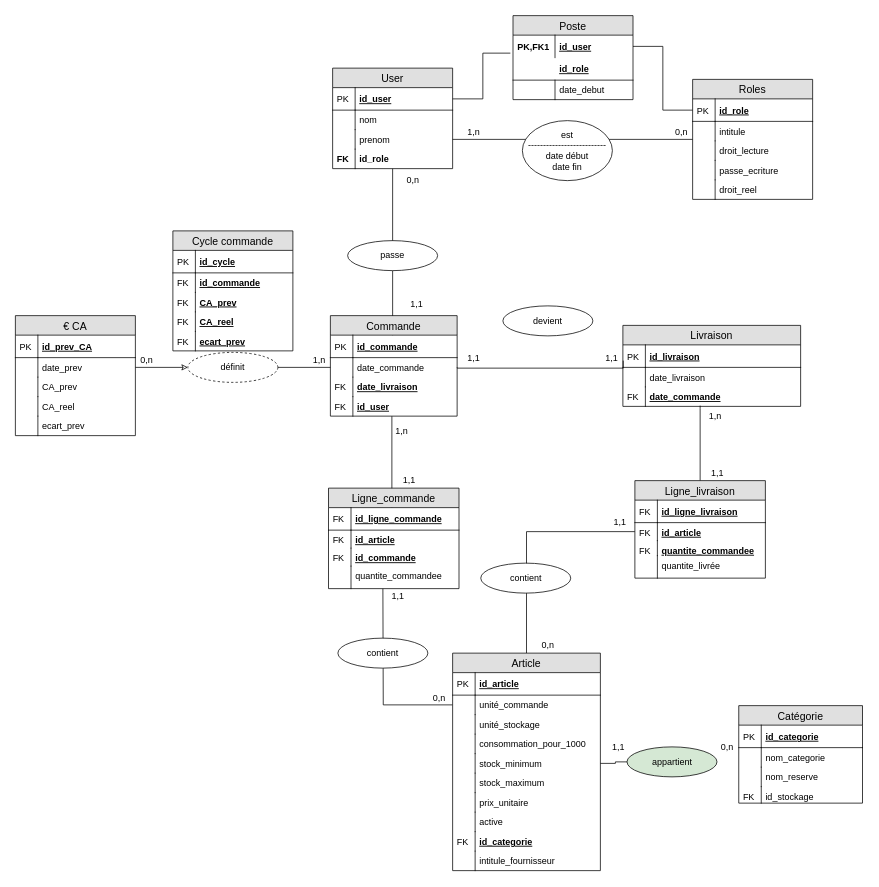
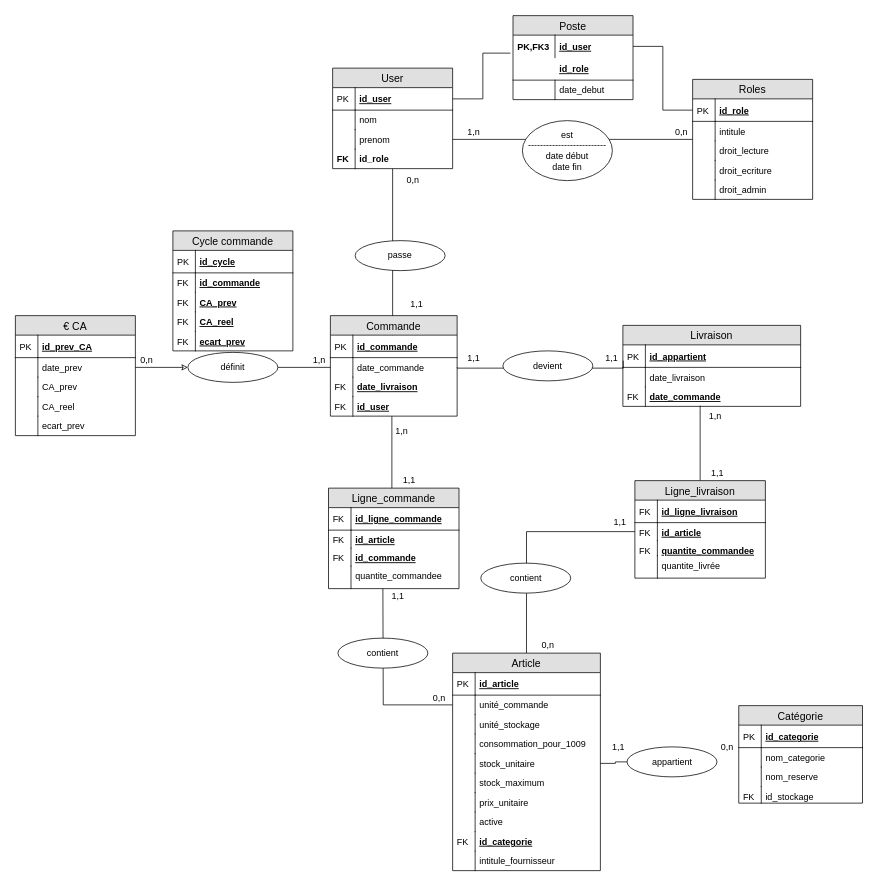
node "PK,FK1": label "PK,FK1" -> "PK,FK3"
node "passe_ecriture": label "passe_ecriture" -> "droit_ecriture"
node "droit_reel": label "droit_reel" -> "droit_admin"
node "passe": moved (393, 255) -> (400, 255)
node "devient": moved (548, 321) -> (548, 366)
node "id_livraison": label "id_livraison" -> "id_appartient"
node "définit": style dashed -> solid
node "consommation_pour_1000": label "consommation_pour_1000" -> "consommation_pour_1009"
node "appartient": fillcolor #d5e8d4 -> #ffffff
node "stock_minimum": label "stock_minimum" -> "stock_unitaire"
